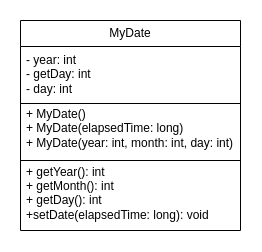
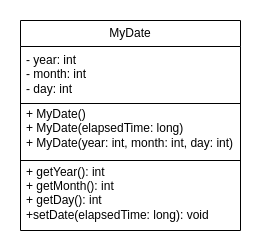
node "- year: int - getDay: int - day: int": label "- year: int - getDay: int - day: int" -> "- year: int - month: int - day: int"
